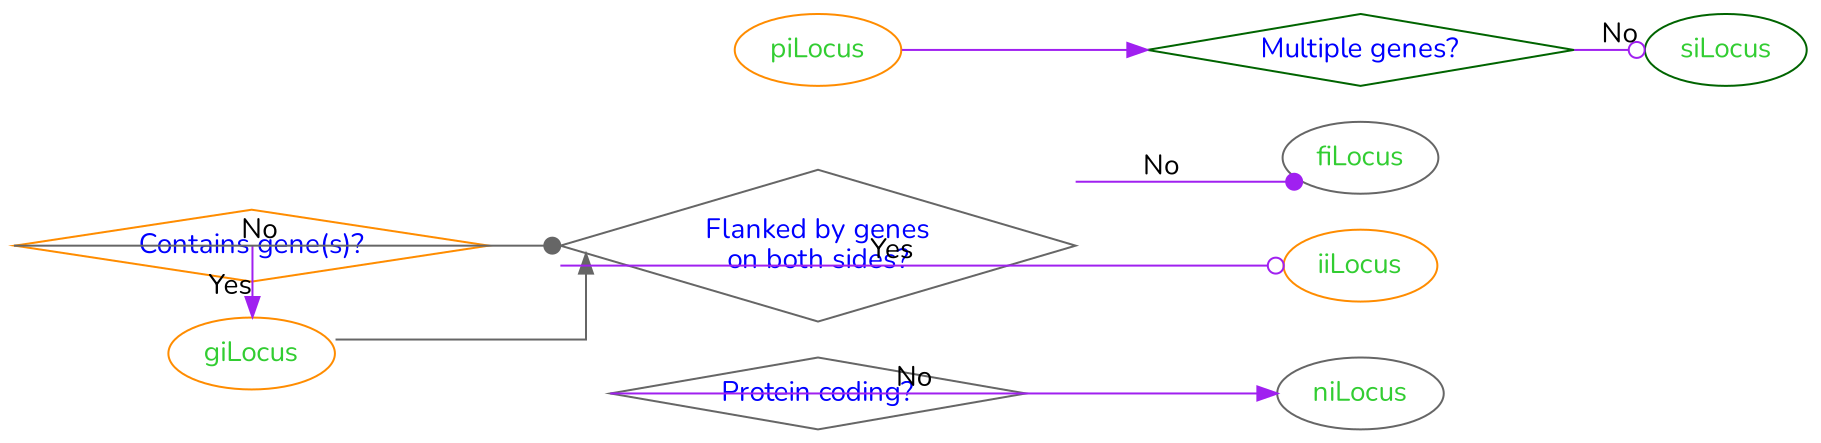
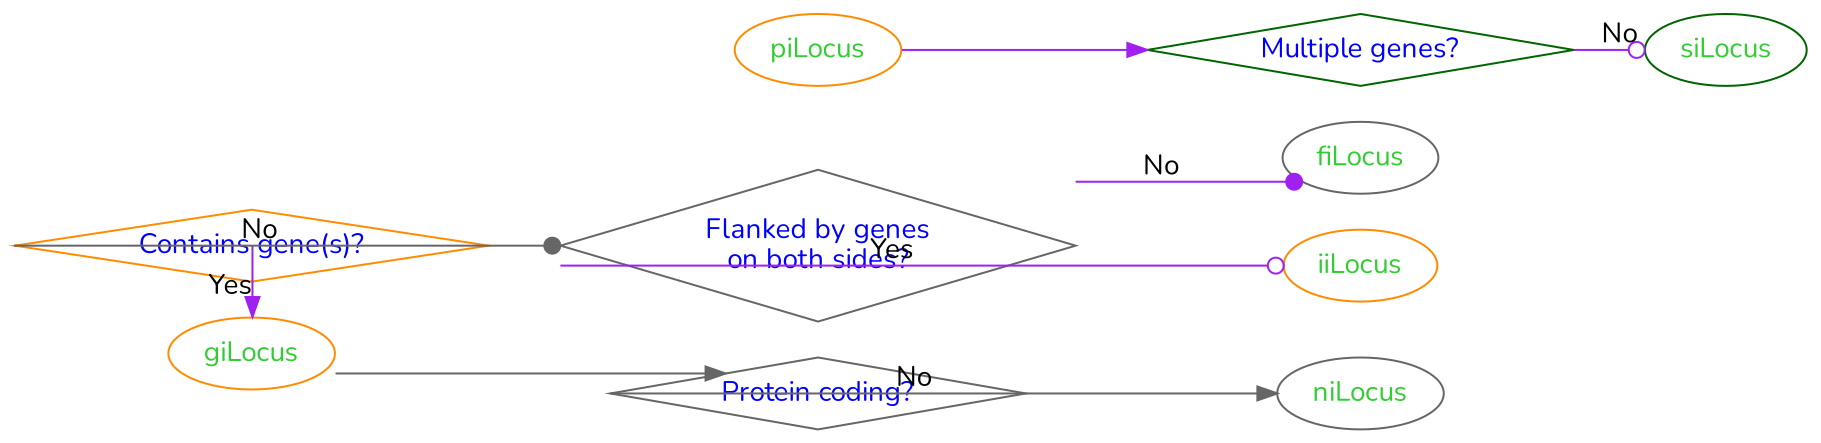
edge "giLocus" -> "Flanked by genes on both sides?": now "giLocus" -> "Protein coding?"
edge "Protein coding?" -> "niLocus": color purple -> gray40
